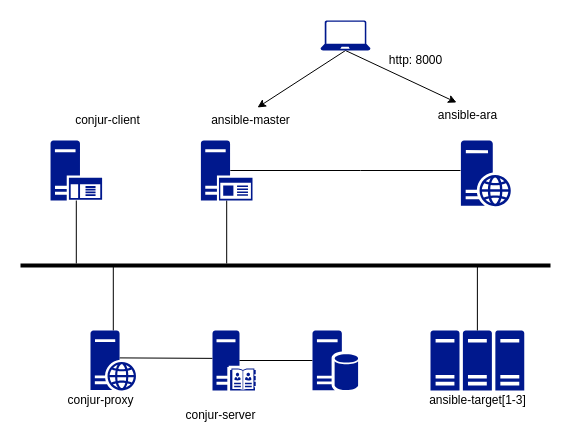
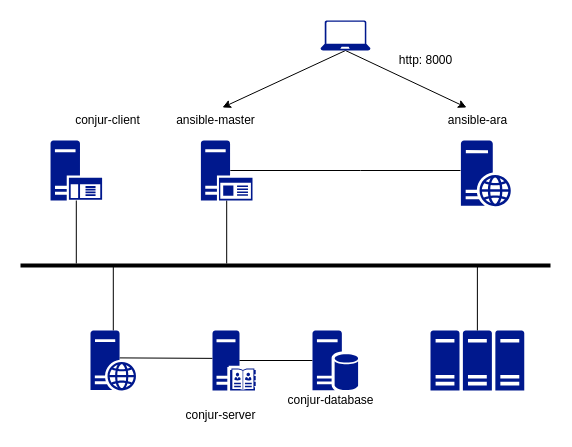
node "http: 8000": moved (416, 61) -> (426, 61)
node "ansible-ara": moved (468, 116) -> (478, 121)
node "ansible-master": moved (251, 121) -> (216, 121)
node "conjur-proxy": removed
node "conjur-database": added
node "ansible-target[1-3]": removed
